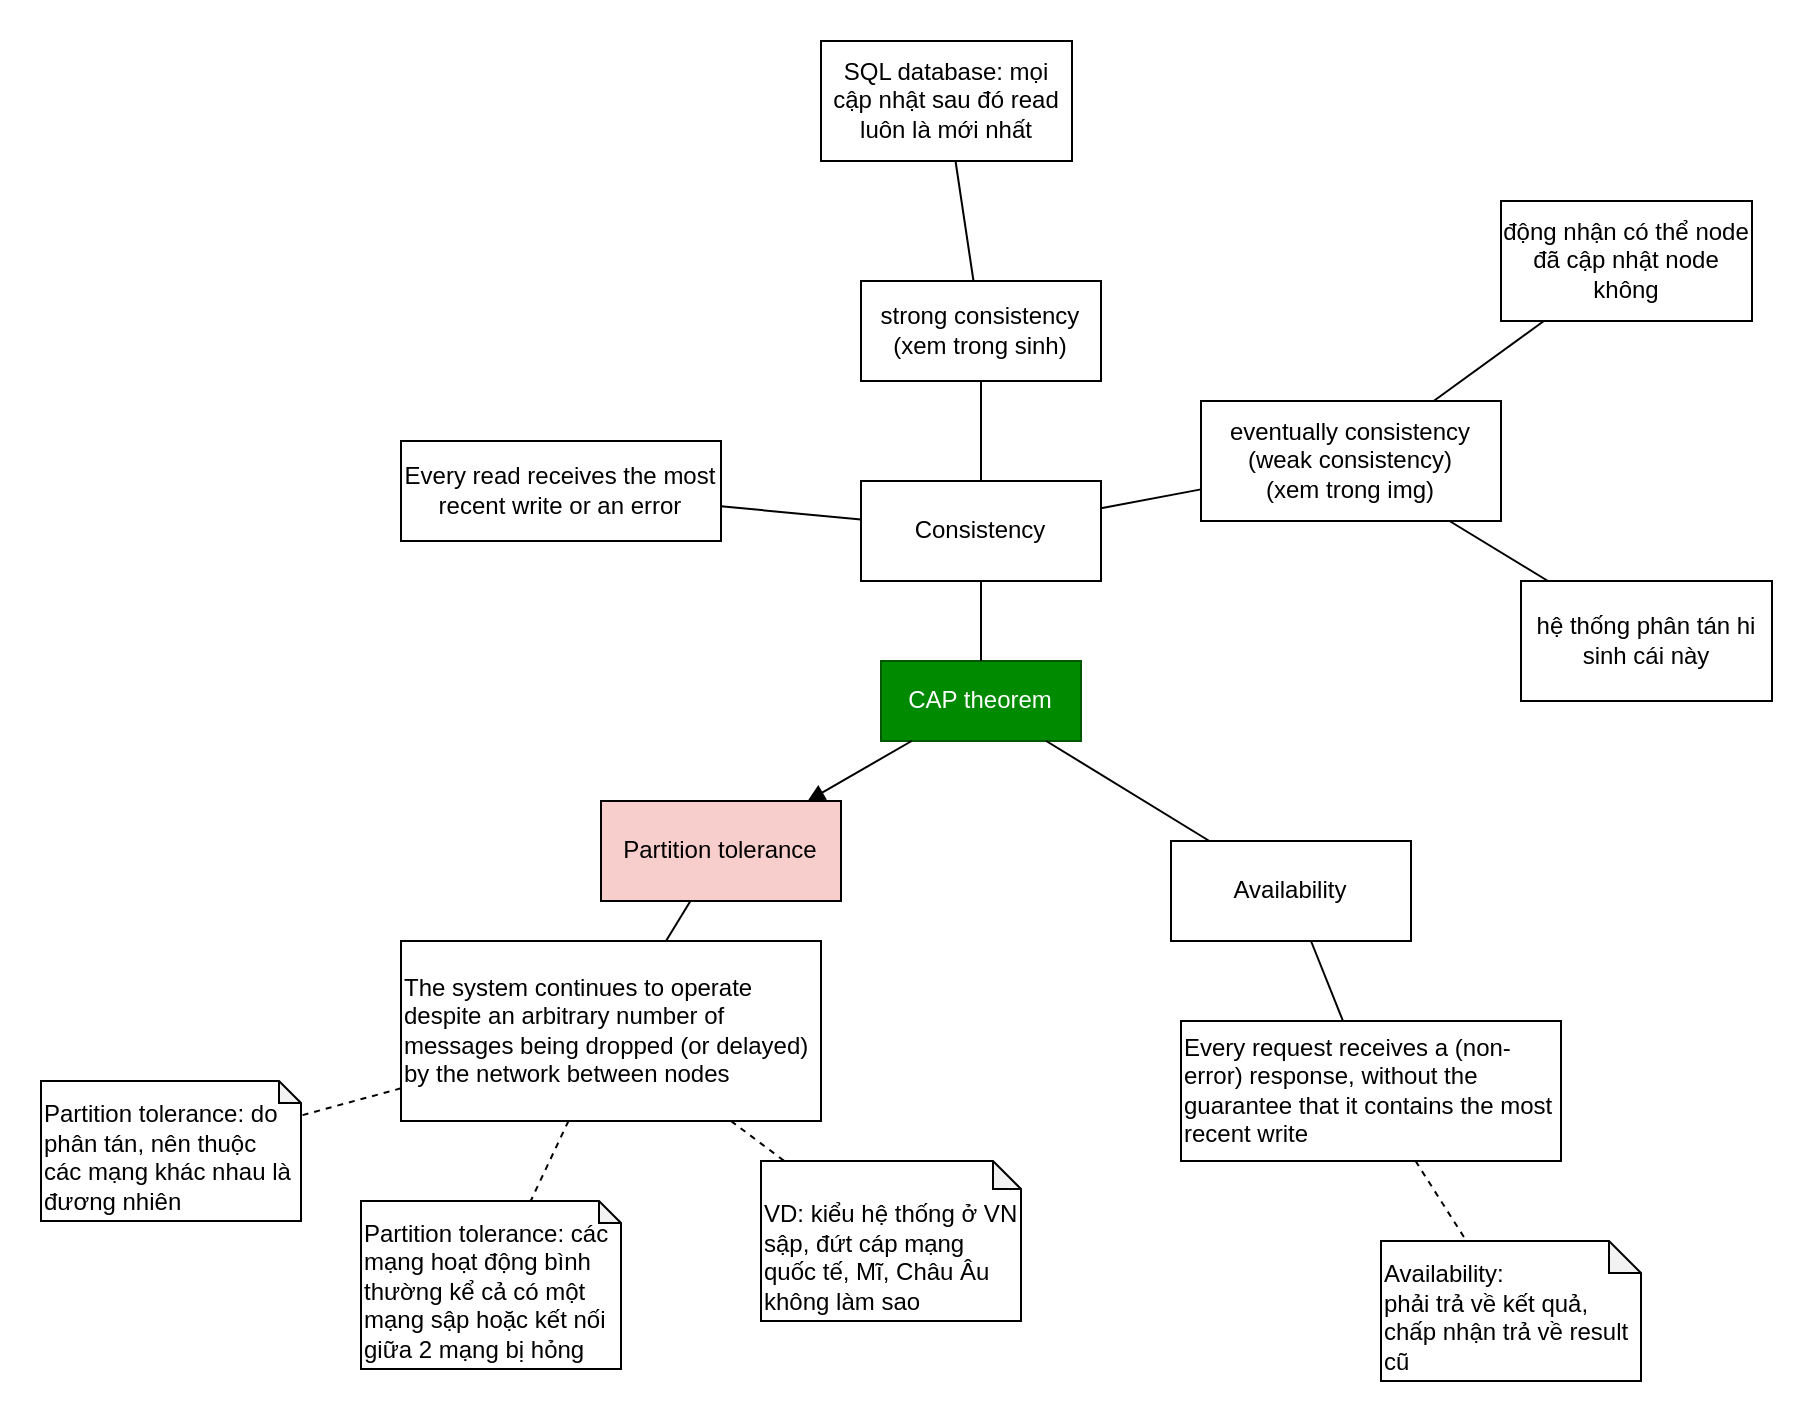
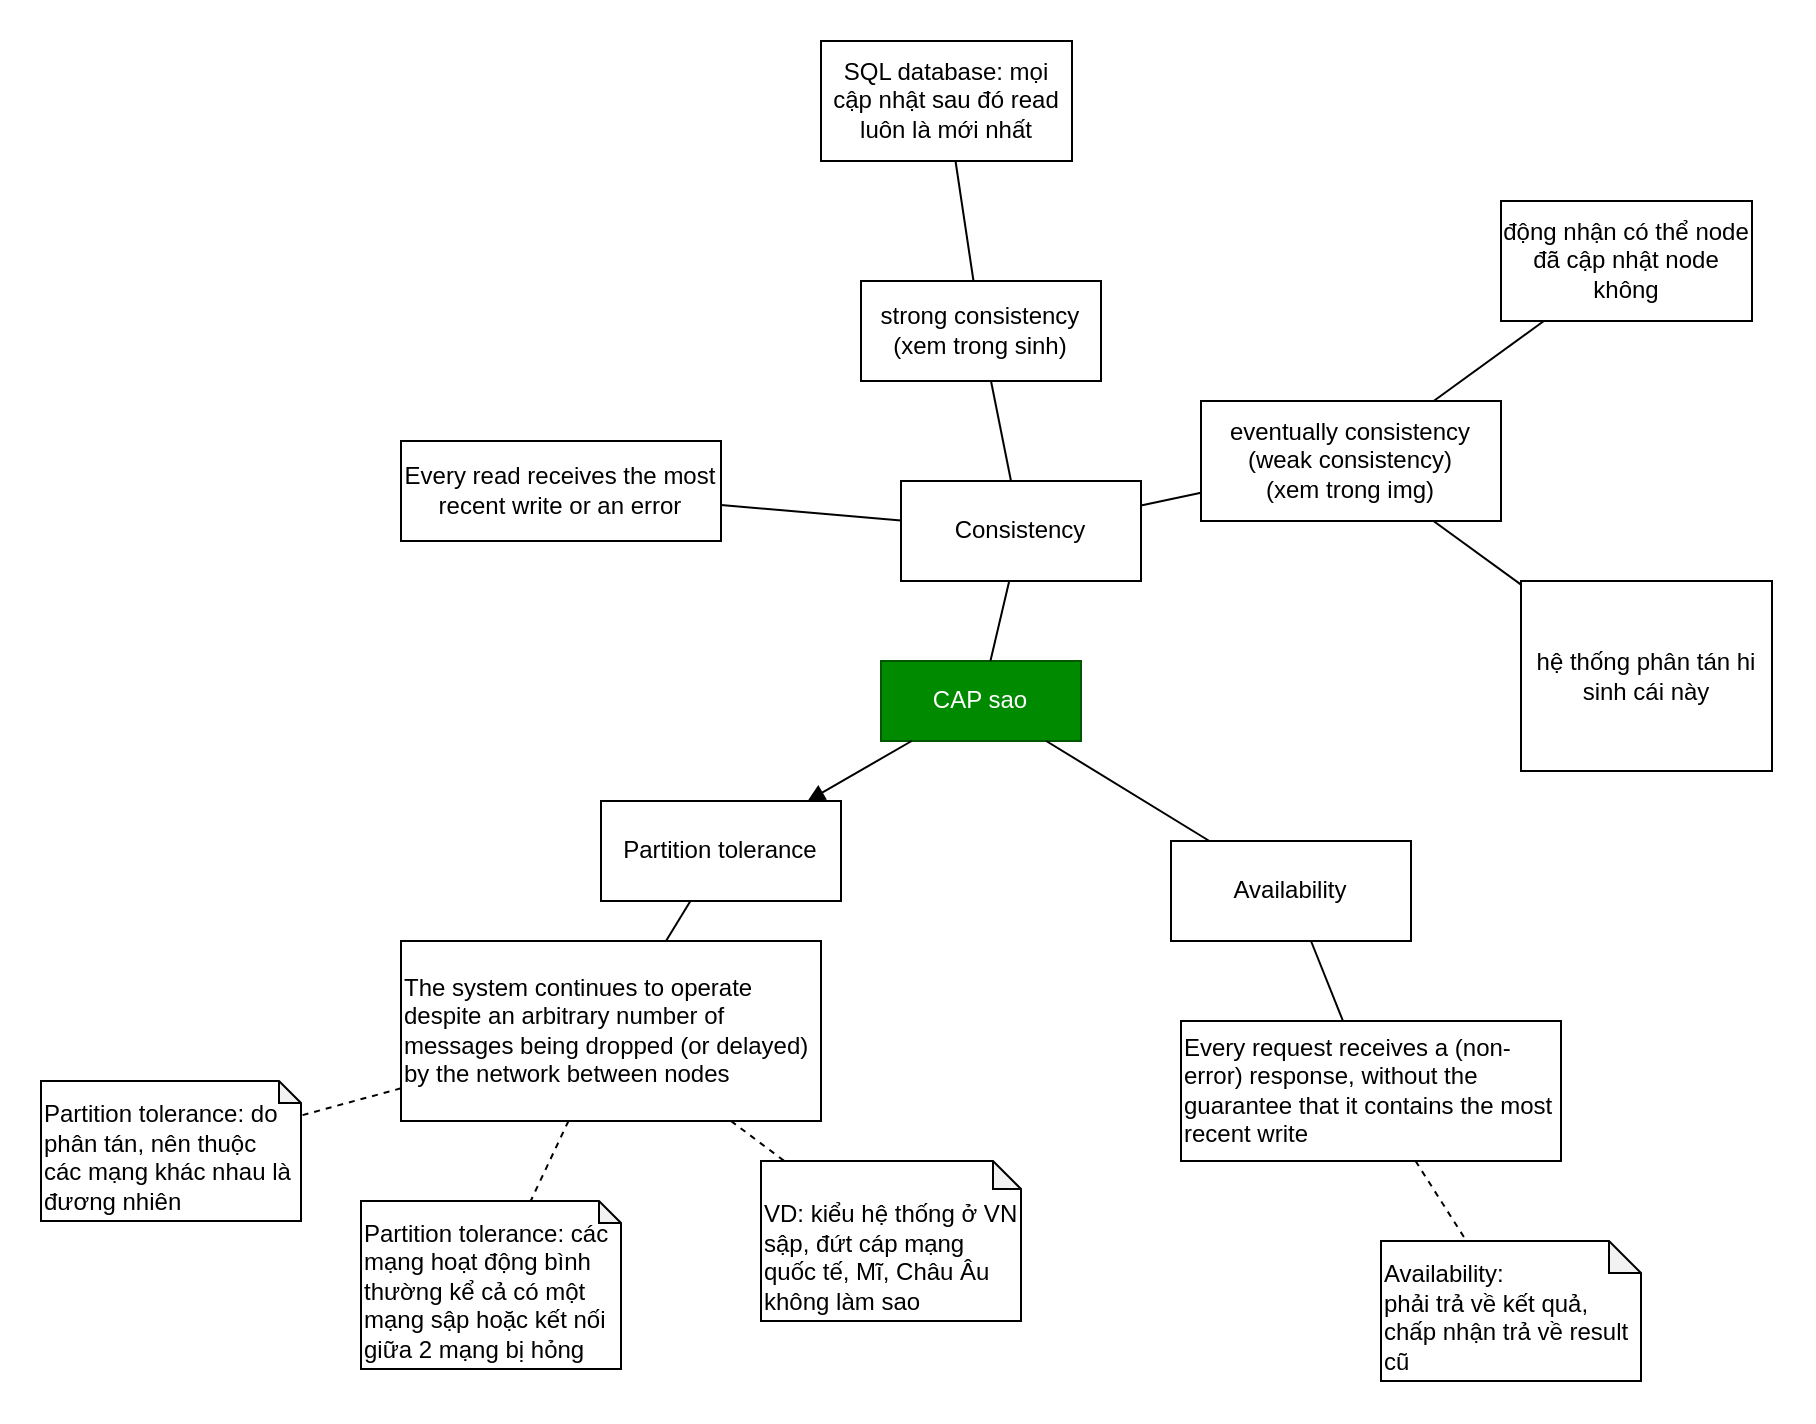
node "Consistency": moved (981, 531) -> (1021, 531)
node "hệ thống phân tán hi sinh cái này": size 251x120 -> 251x190
node "CAP theorem": label "CAP theorem" -> "CAP sao"
node "Partition tolerance": fillcolor #f8cecc -> #ffffff
